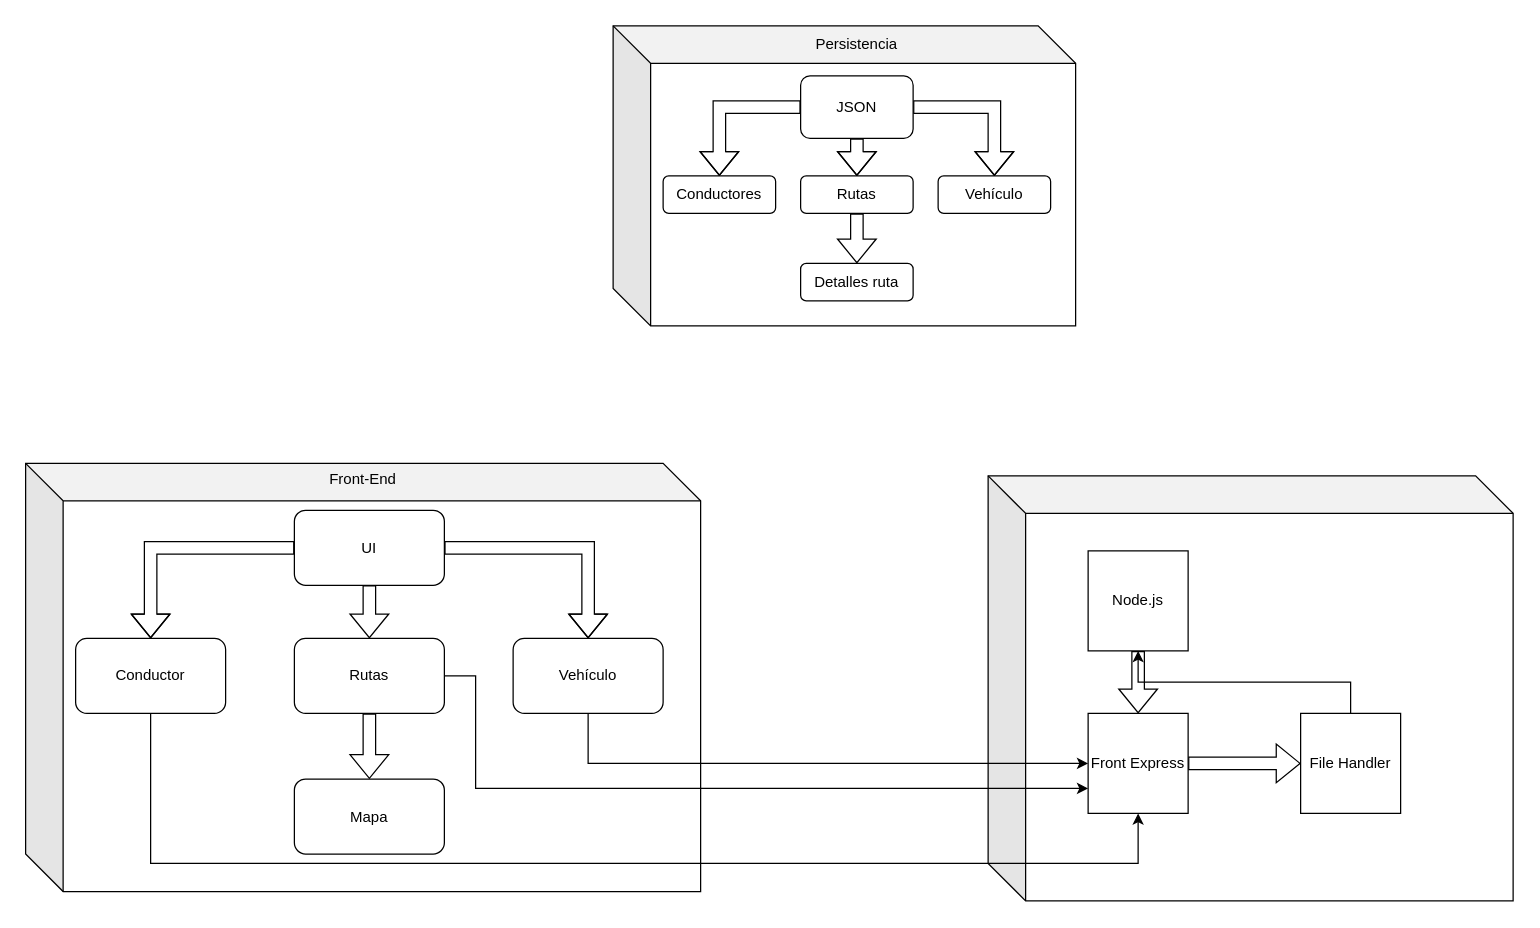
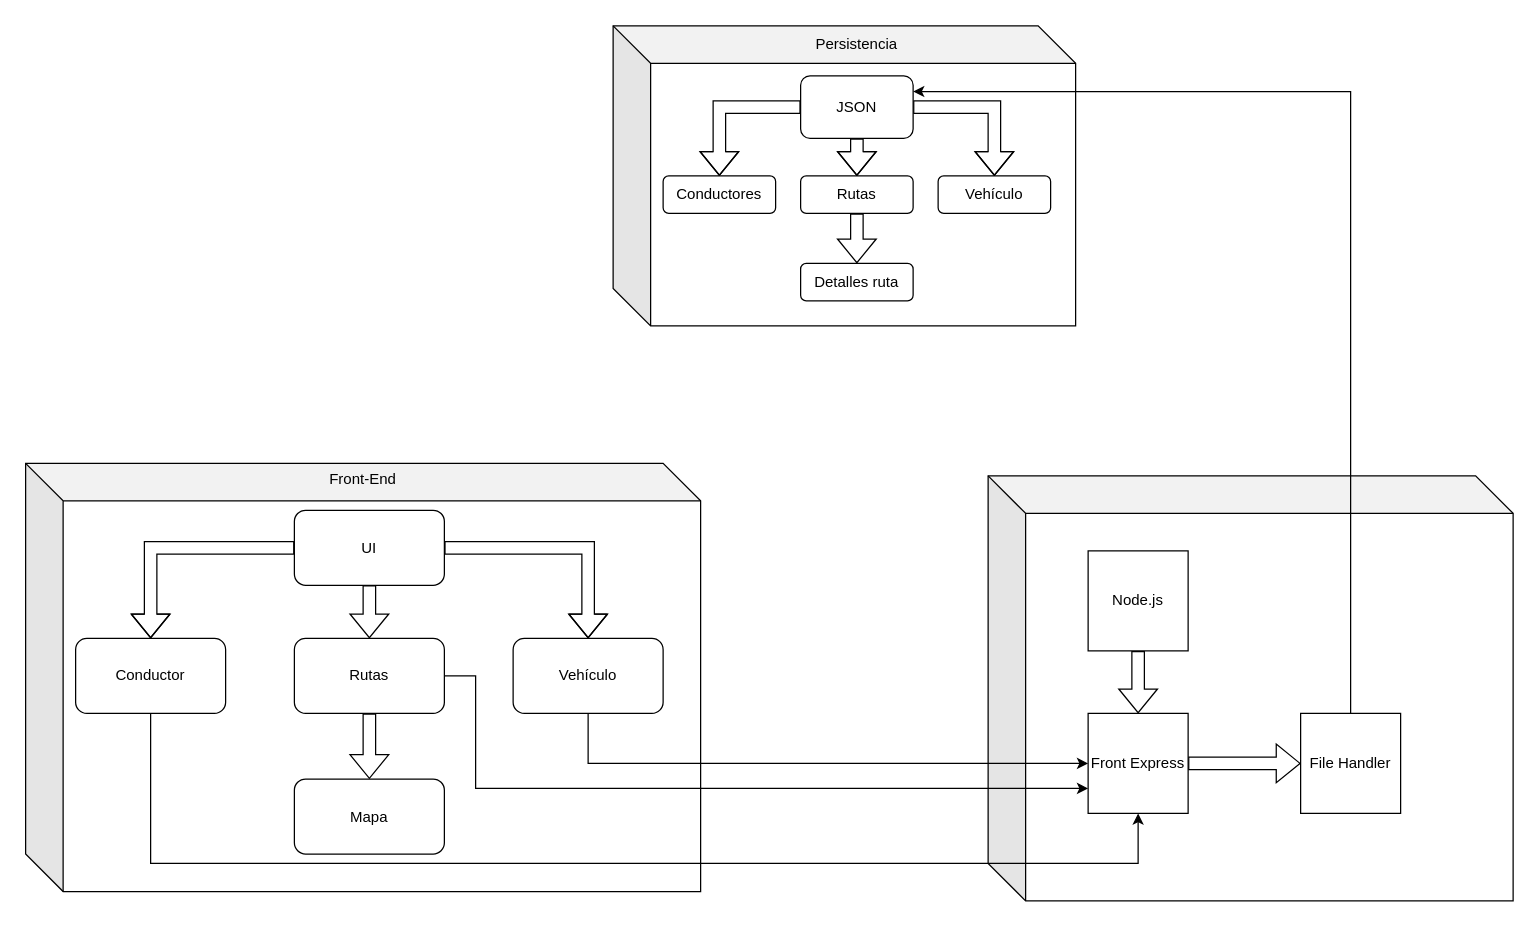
edge "File Handler" -> "Node.js": now "File Handler" -> "JSON"
